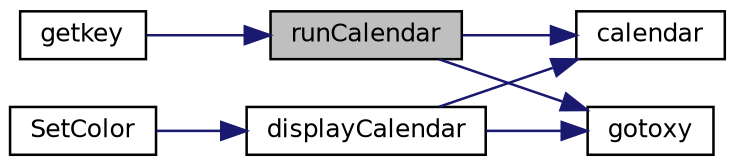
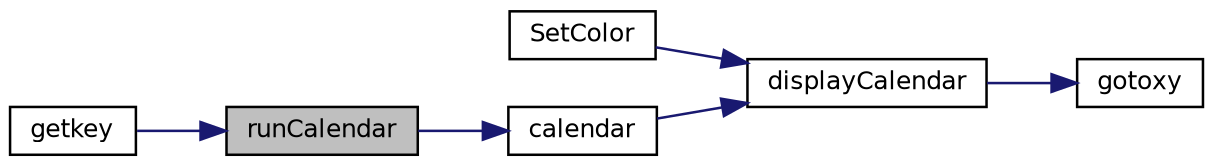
edge "runCalendar" -> "gotoxy": removed
edge "displayCalendar" -> "calendar": reversed
